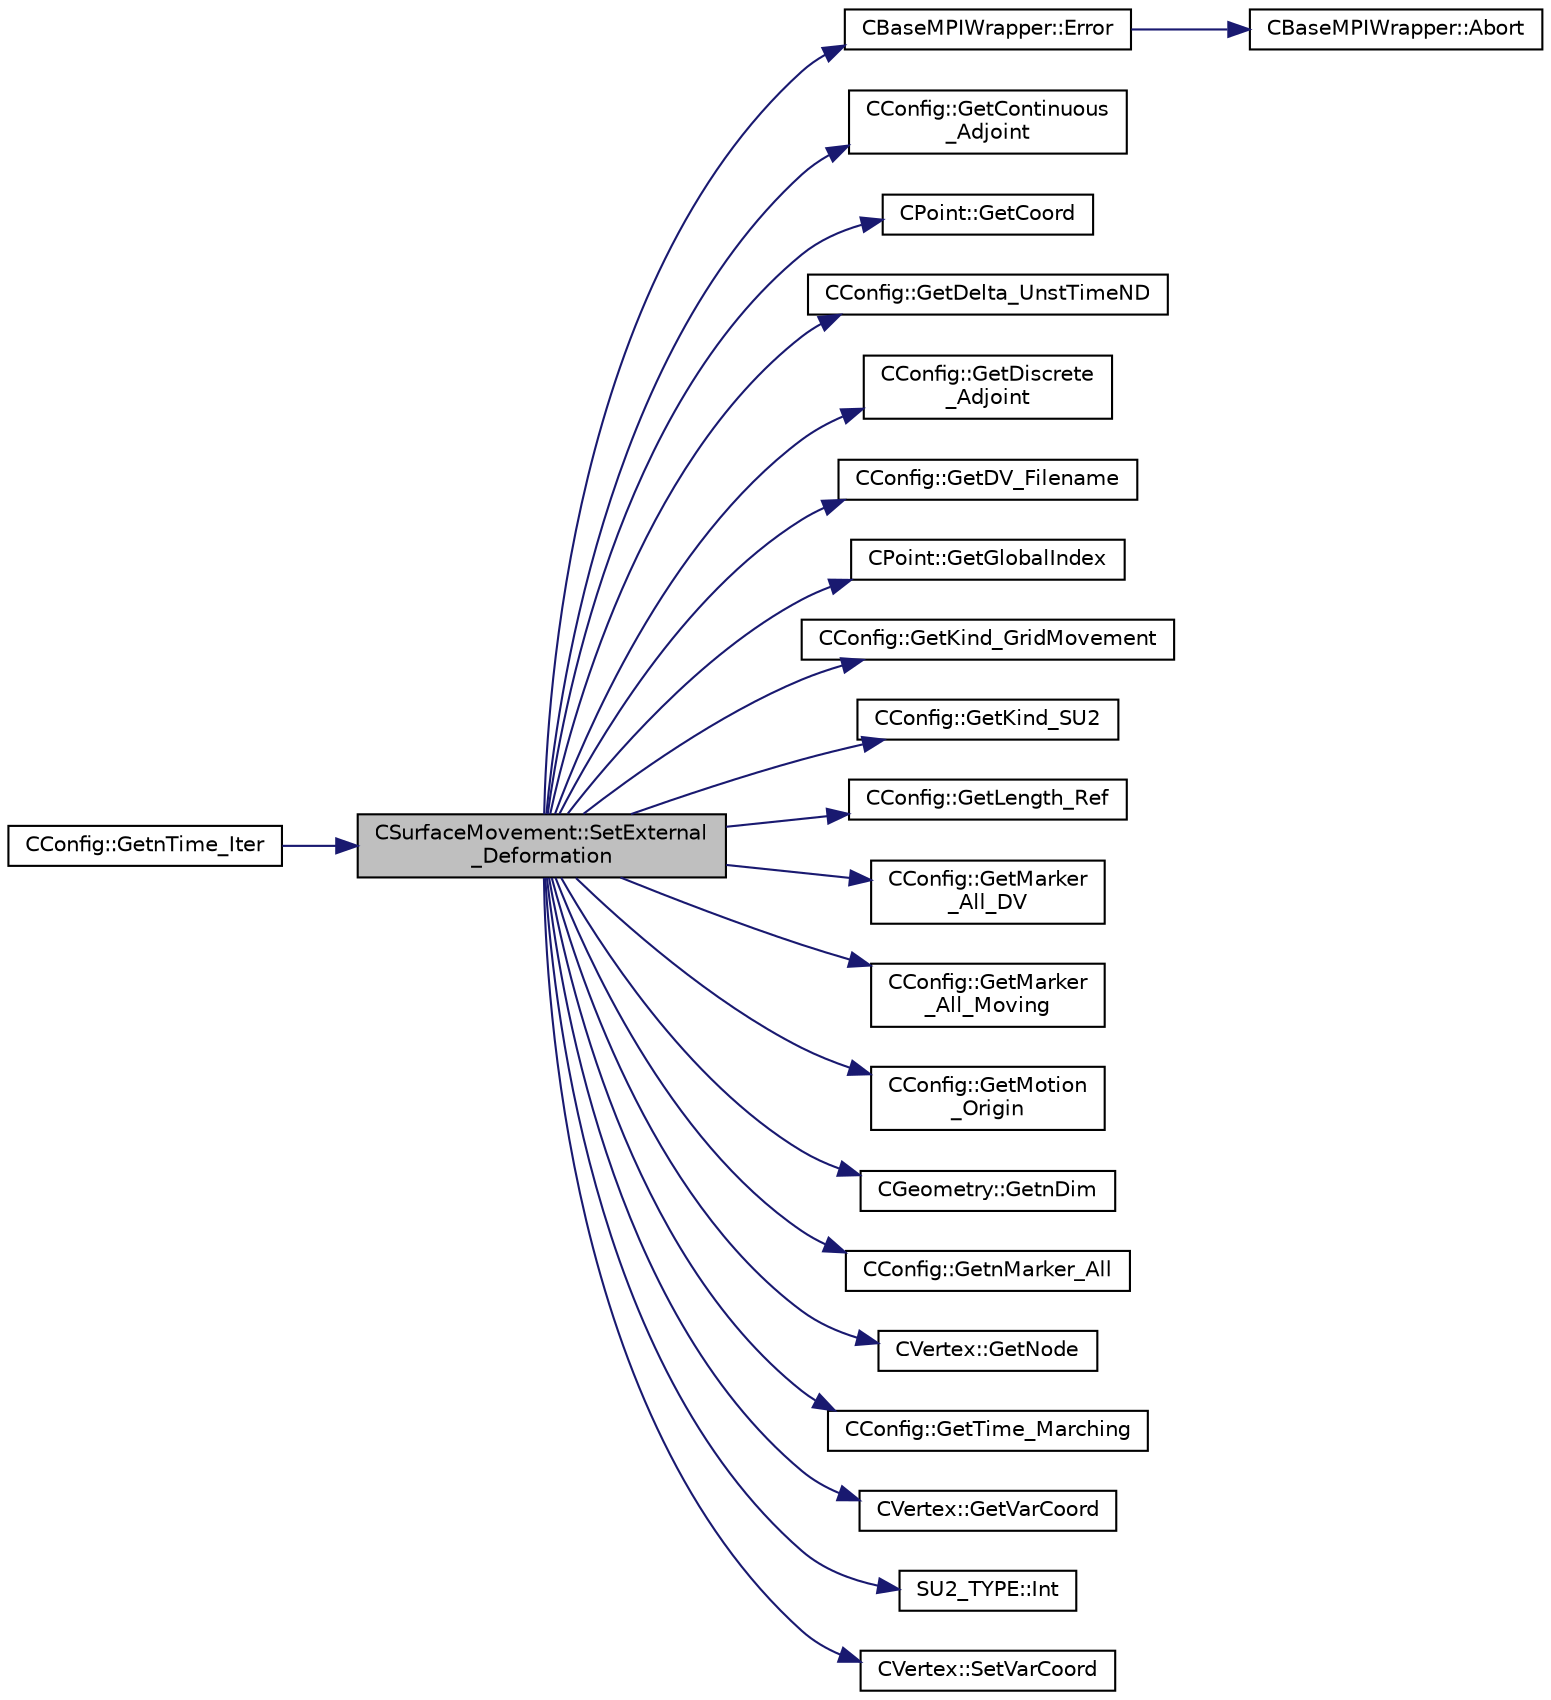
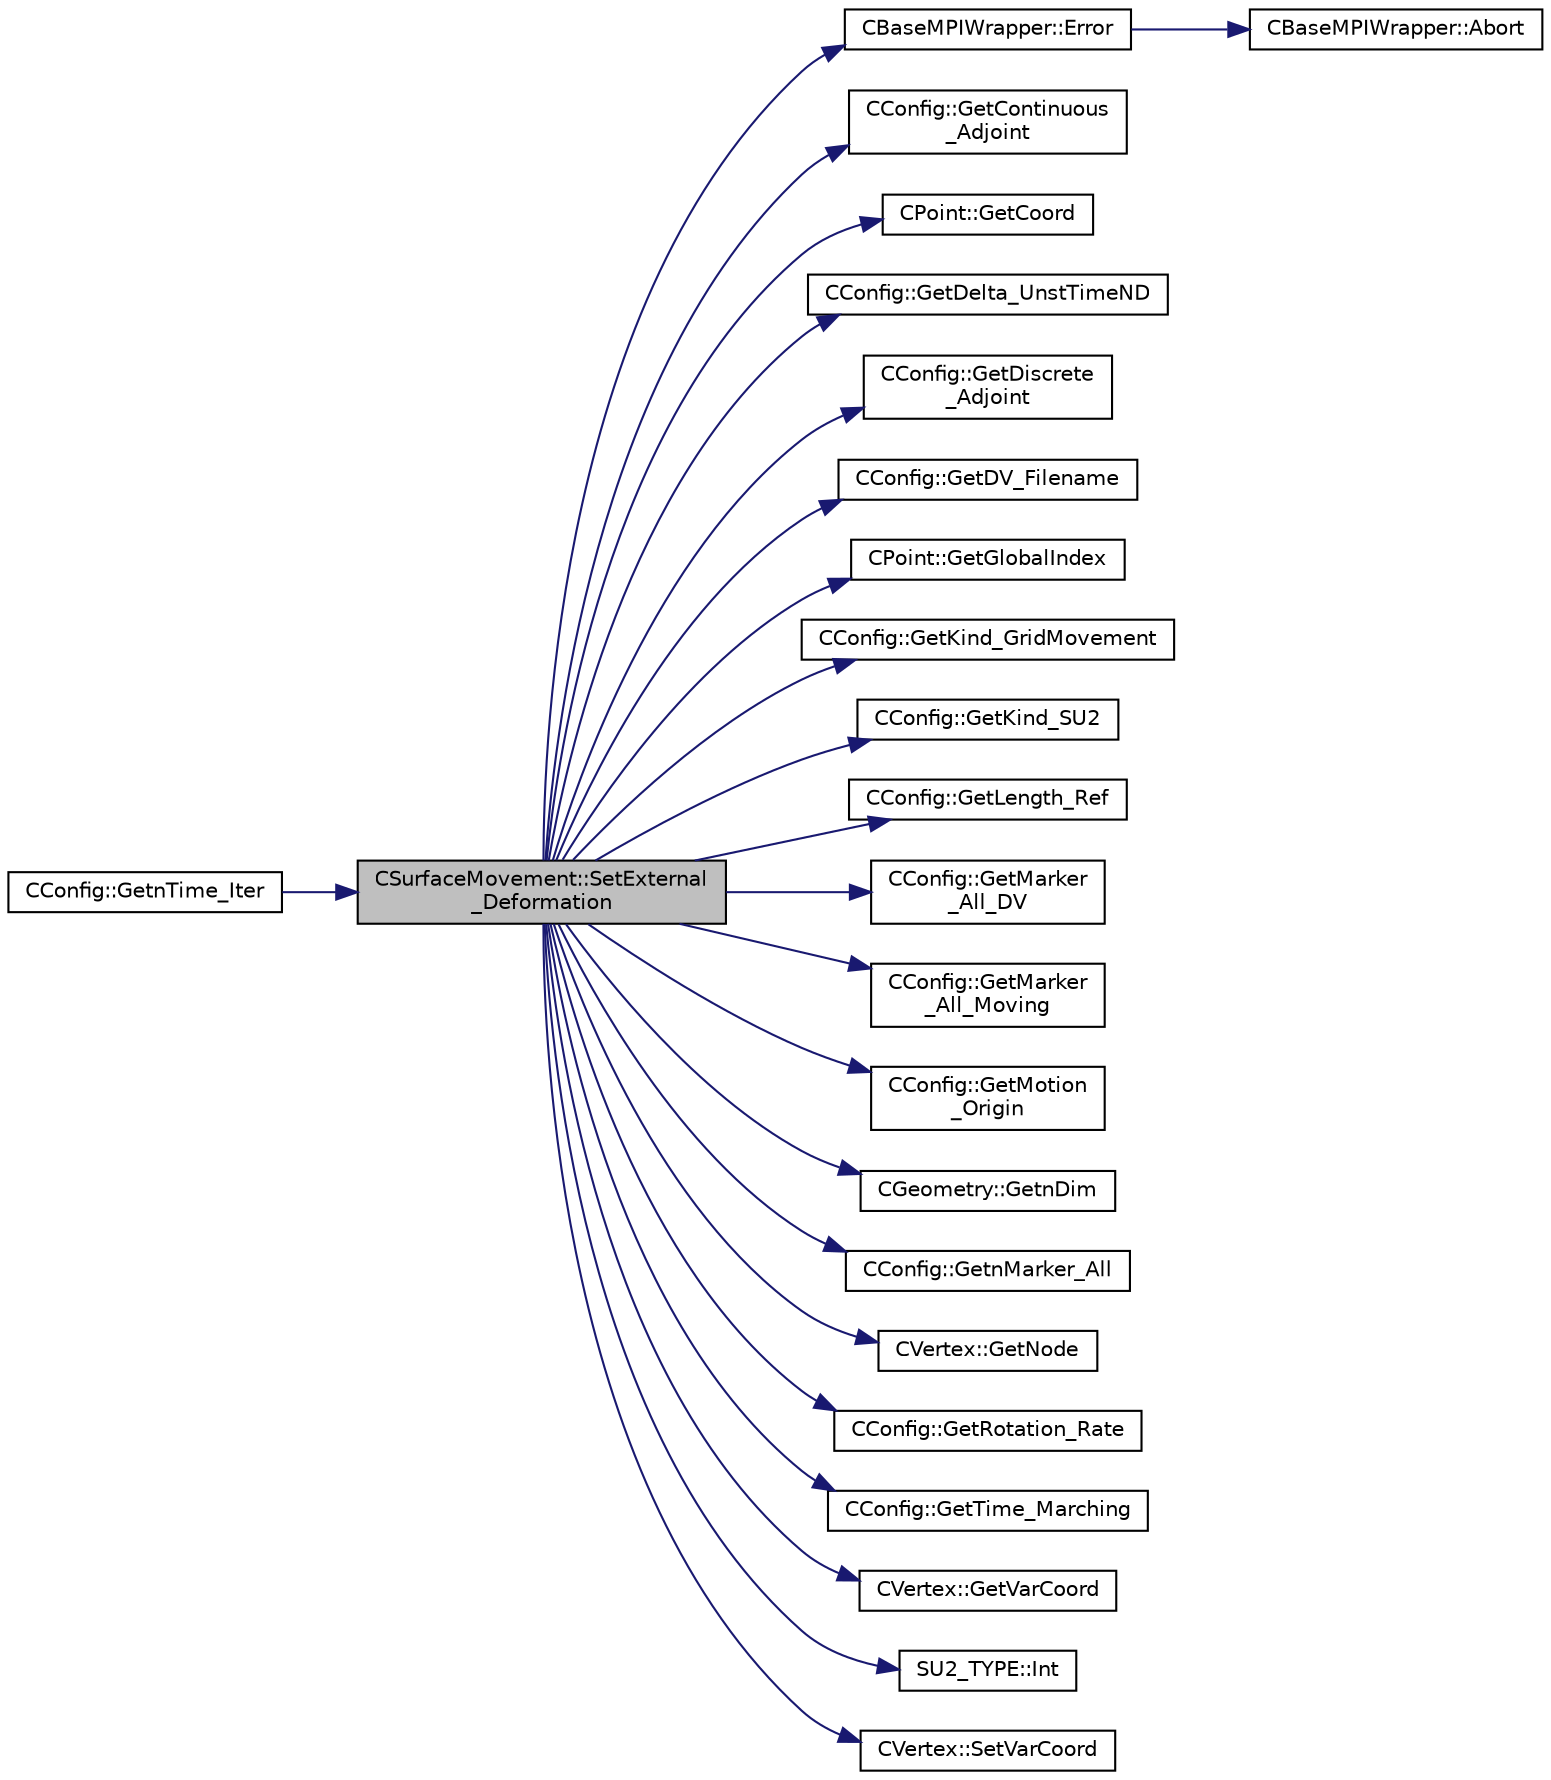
node "CConfig::GetRotation_Rate": added
